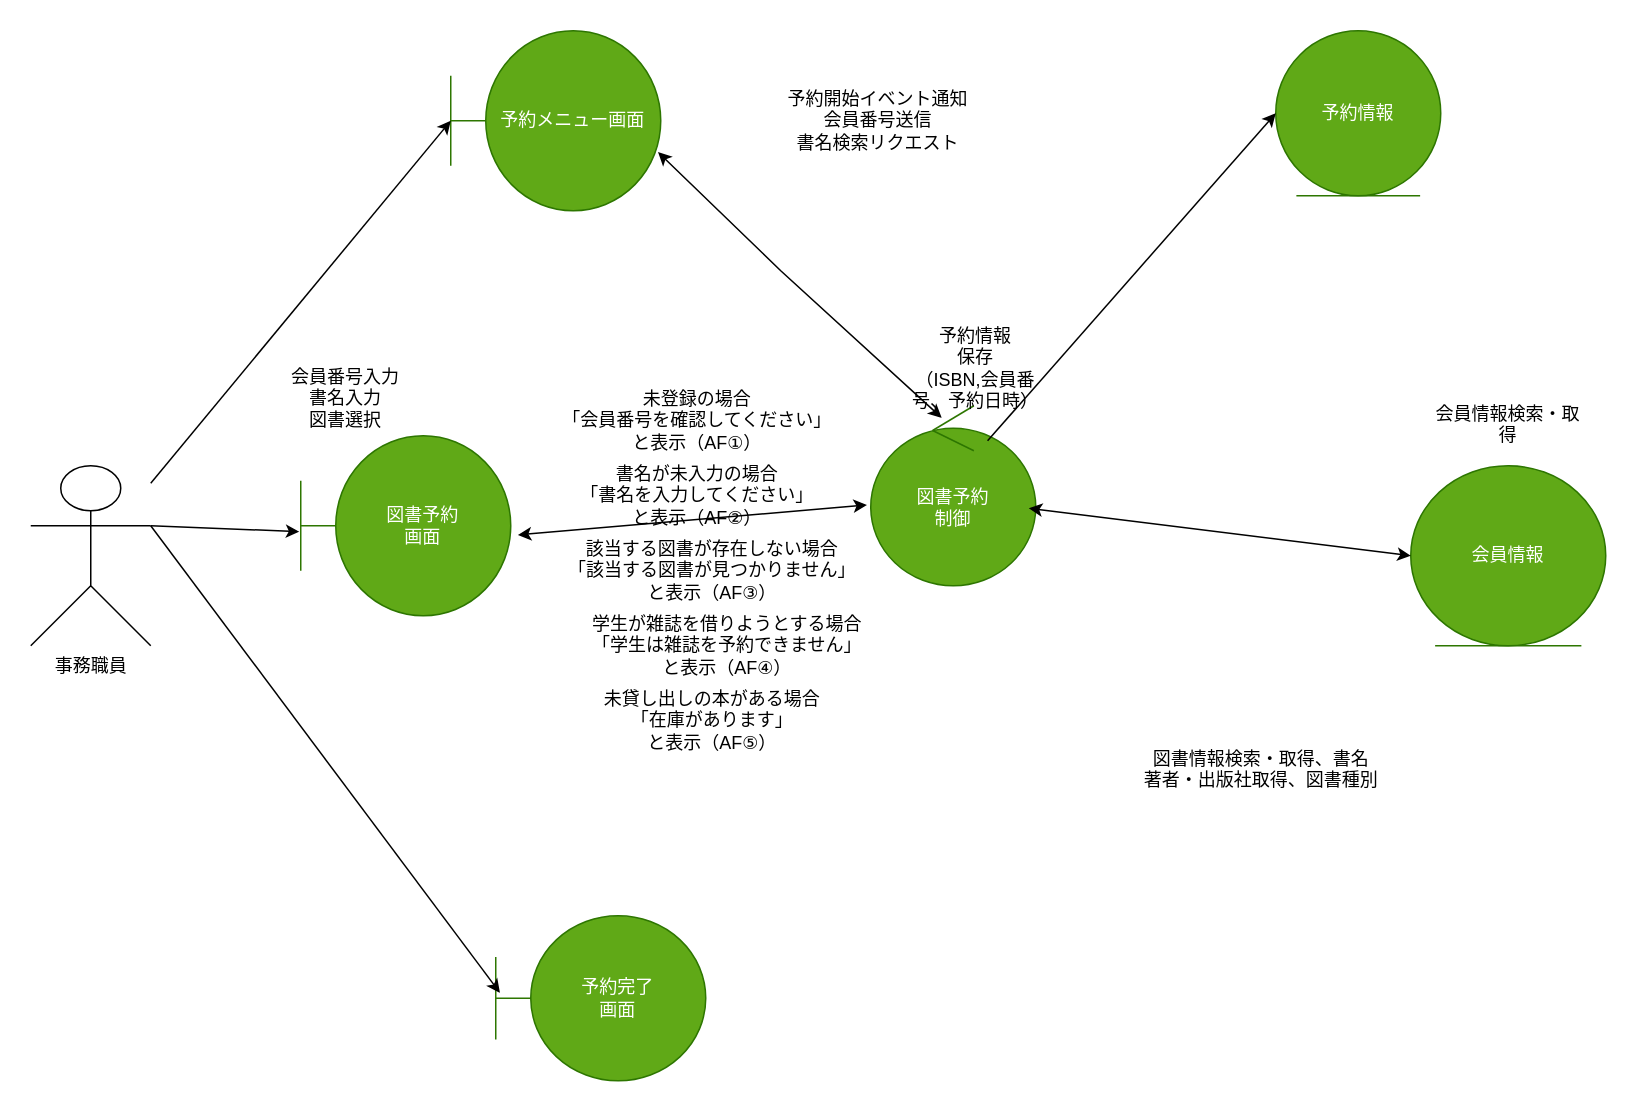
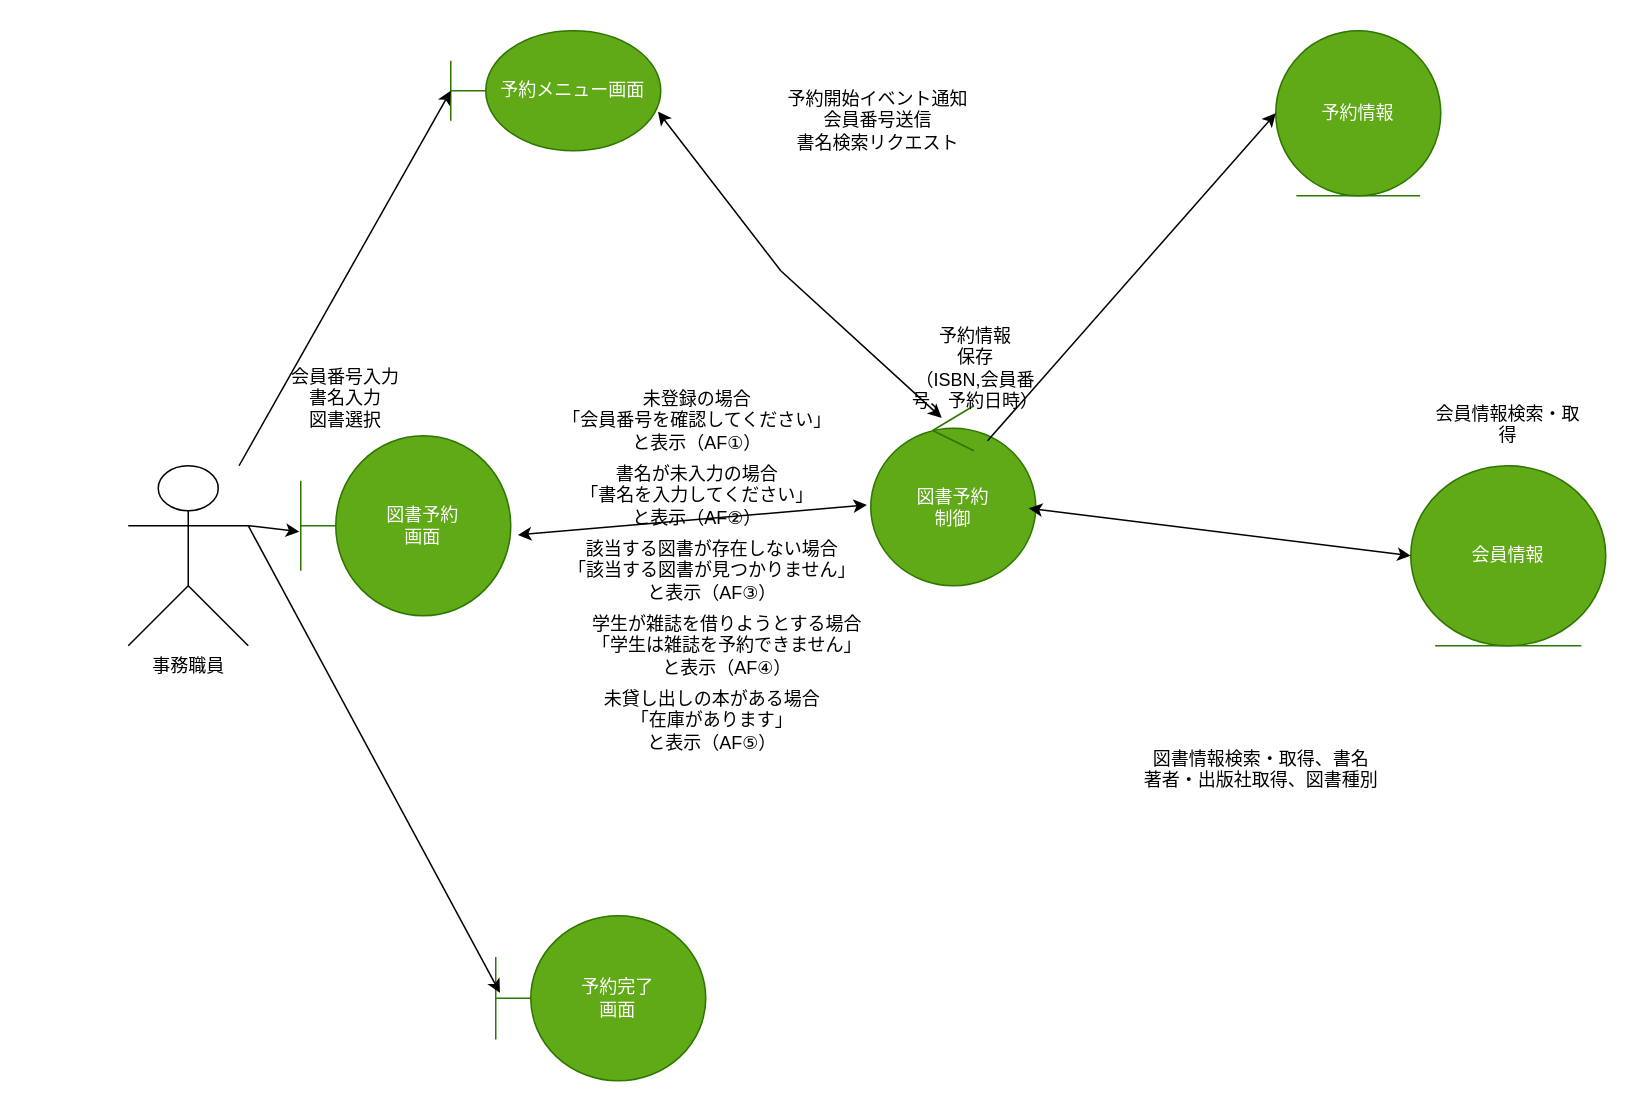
node "予約メニュー画面": size 210x180 -> 210x120
node "事務職員": moved (91, 556) -> (188, 556)
